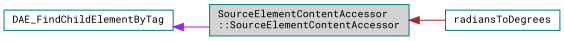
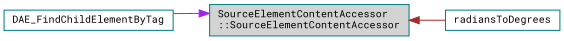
edge "SourceElementContentAccessor ::SourceElementContentAccessor" -> "DAE_FindChildElementByTag": reversed
